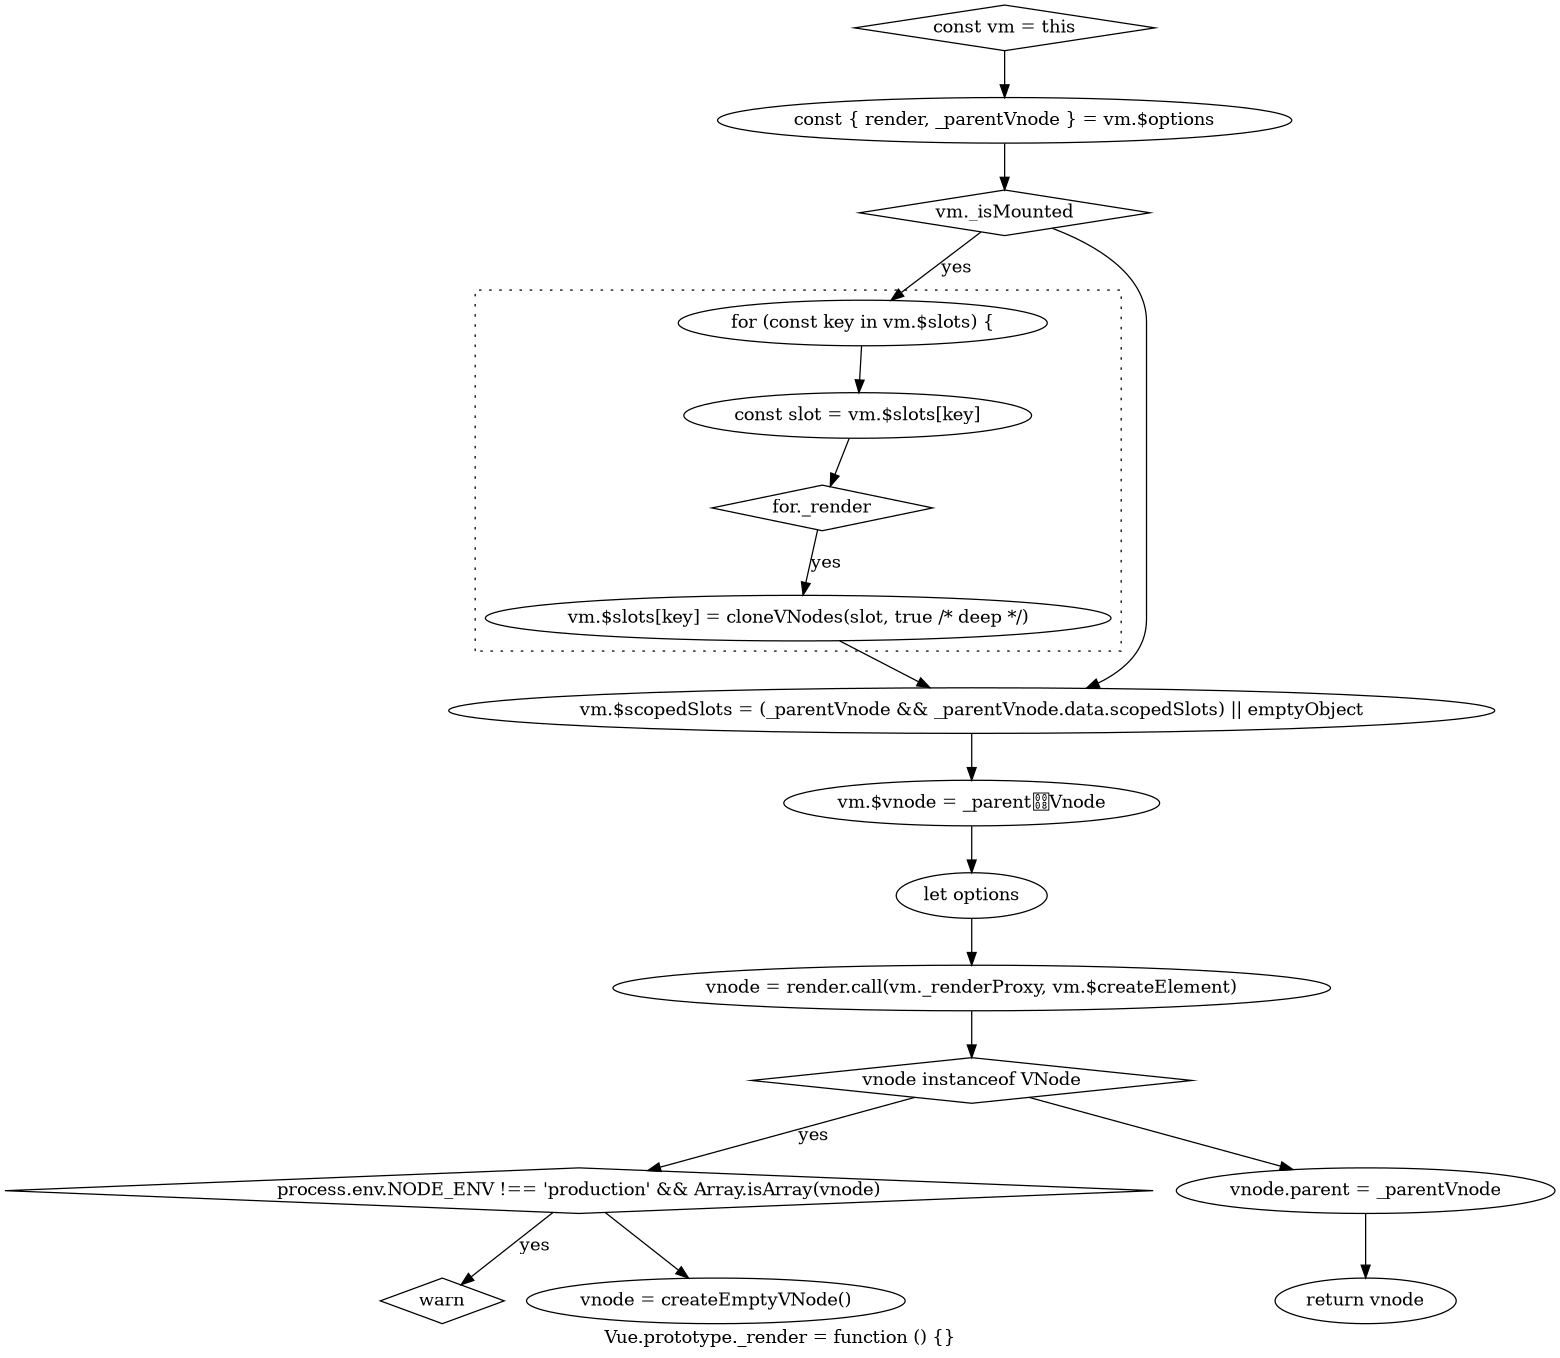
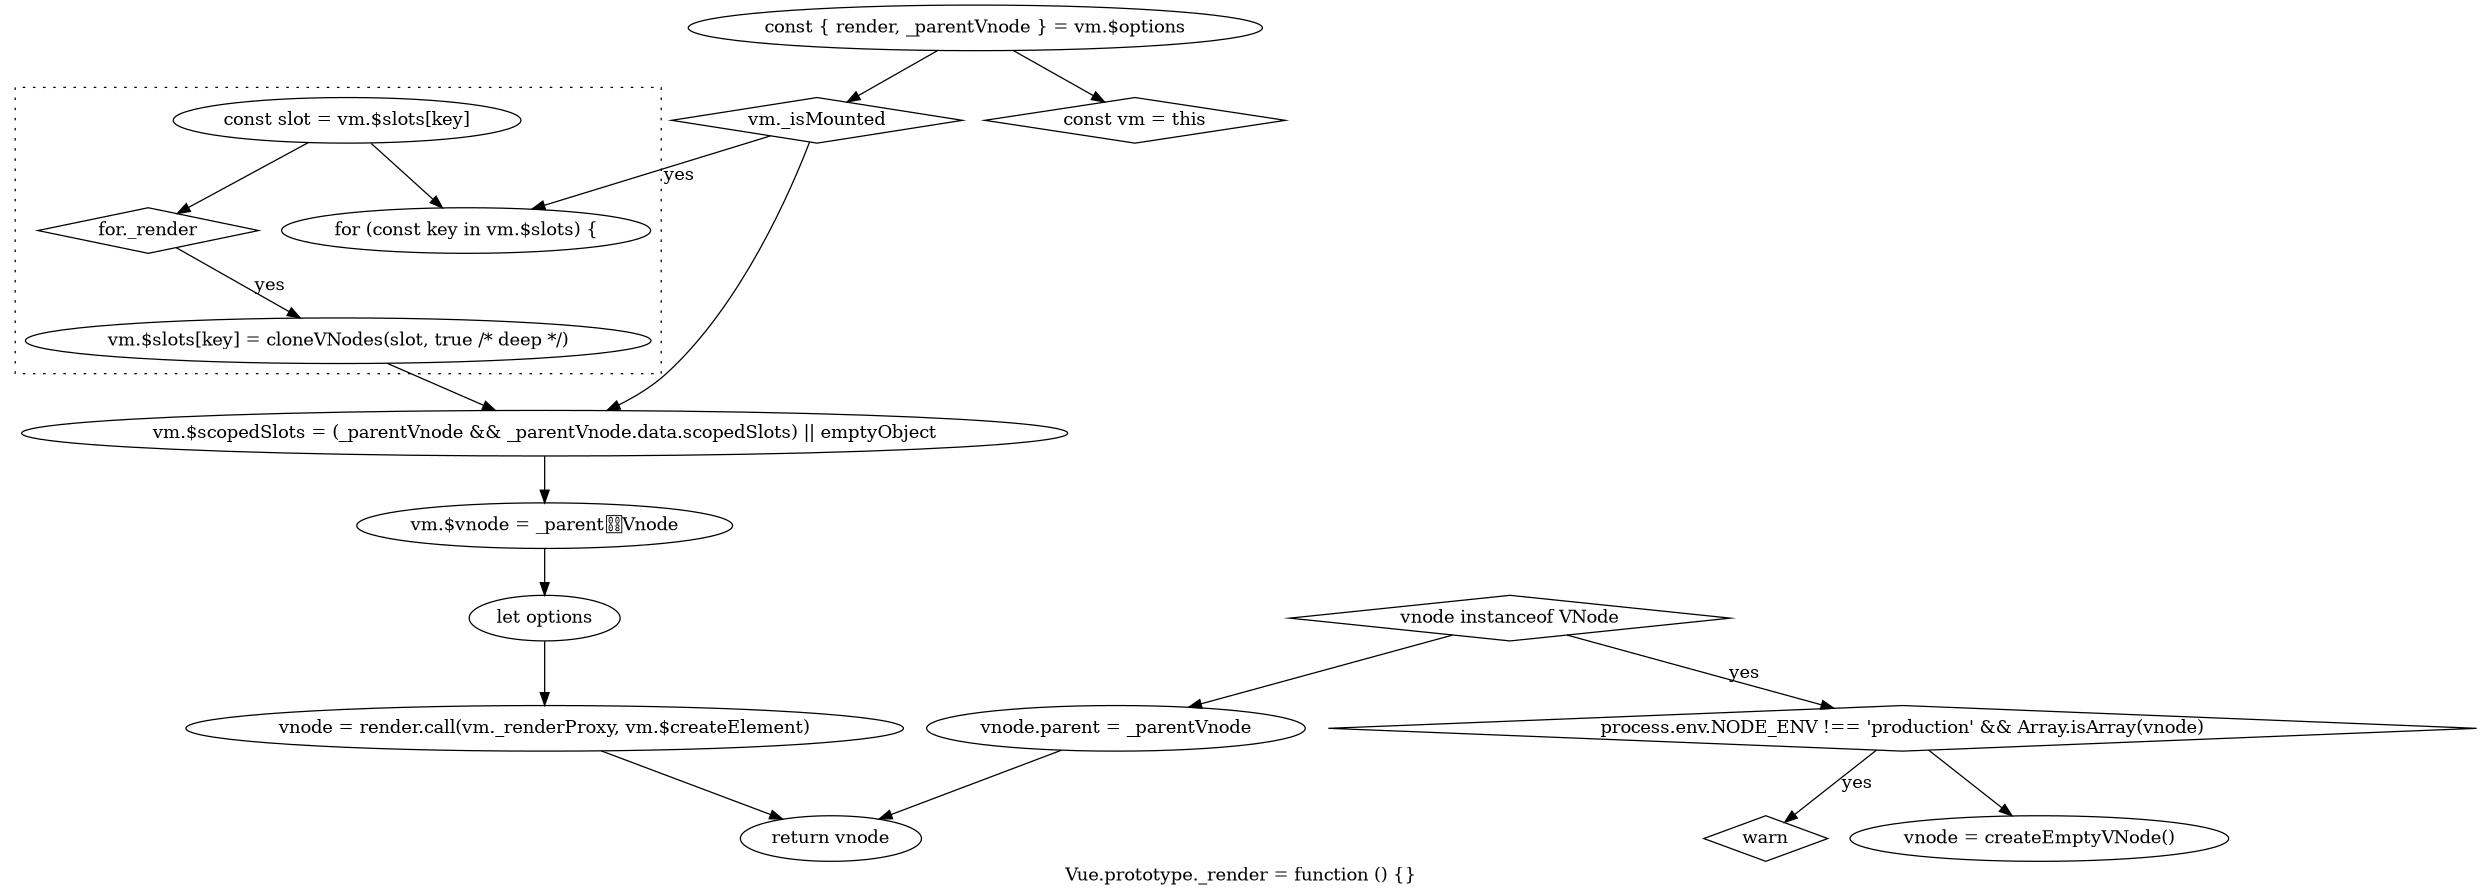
edge "const vm = this" -> "const { render, _parentVnode } = vm.$options": reversed
edge "for (const key in vm.$slots) {" -> "const slot = vm.$slots[key]": reversed
edge "vnode = render.call(vm._renderProxy, vm.$createElement)" -> "vnode instanceof VNode": now "vnode = render.call(vm._renderProxy, vm.$createElement)" -> "return vnode"
